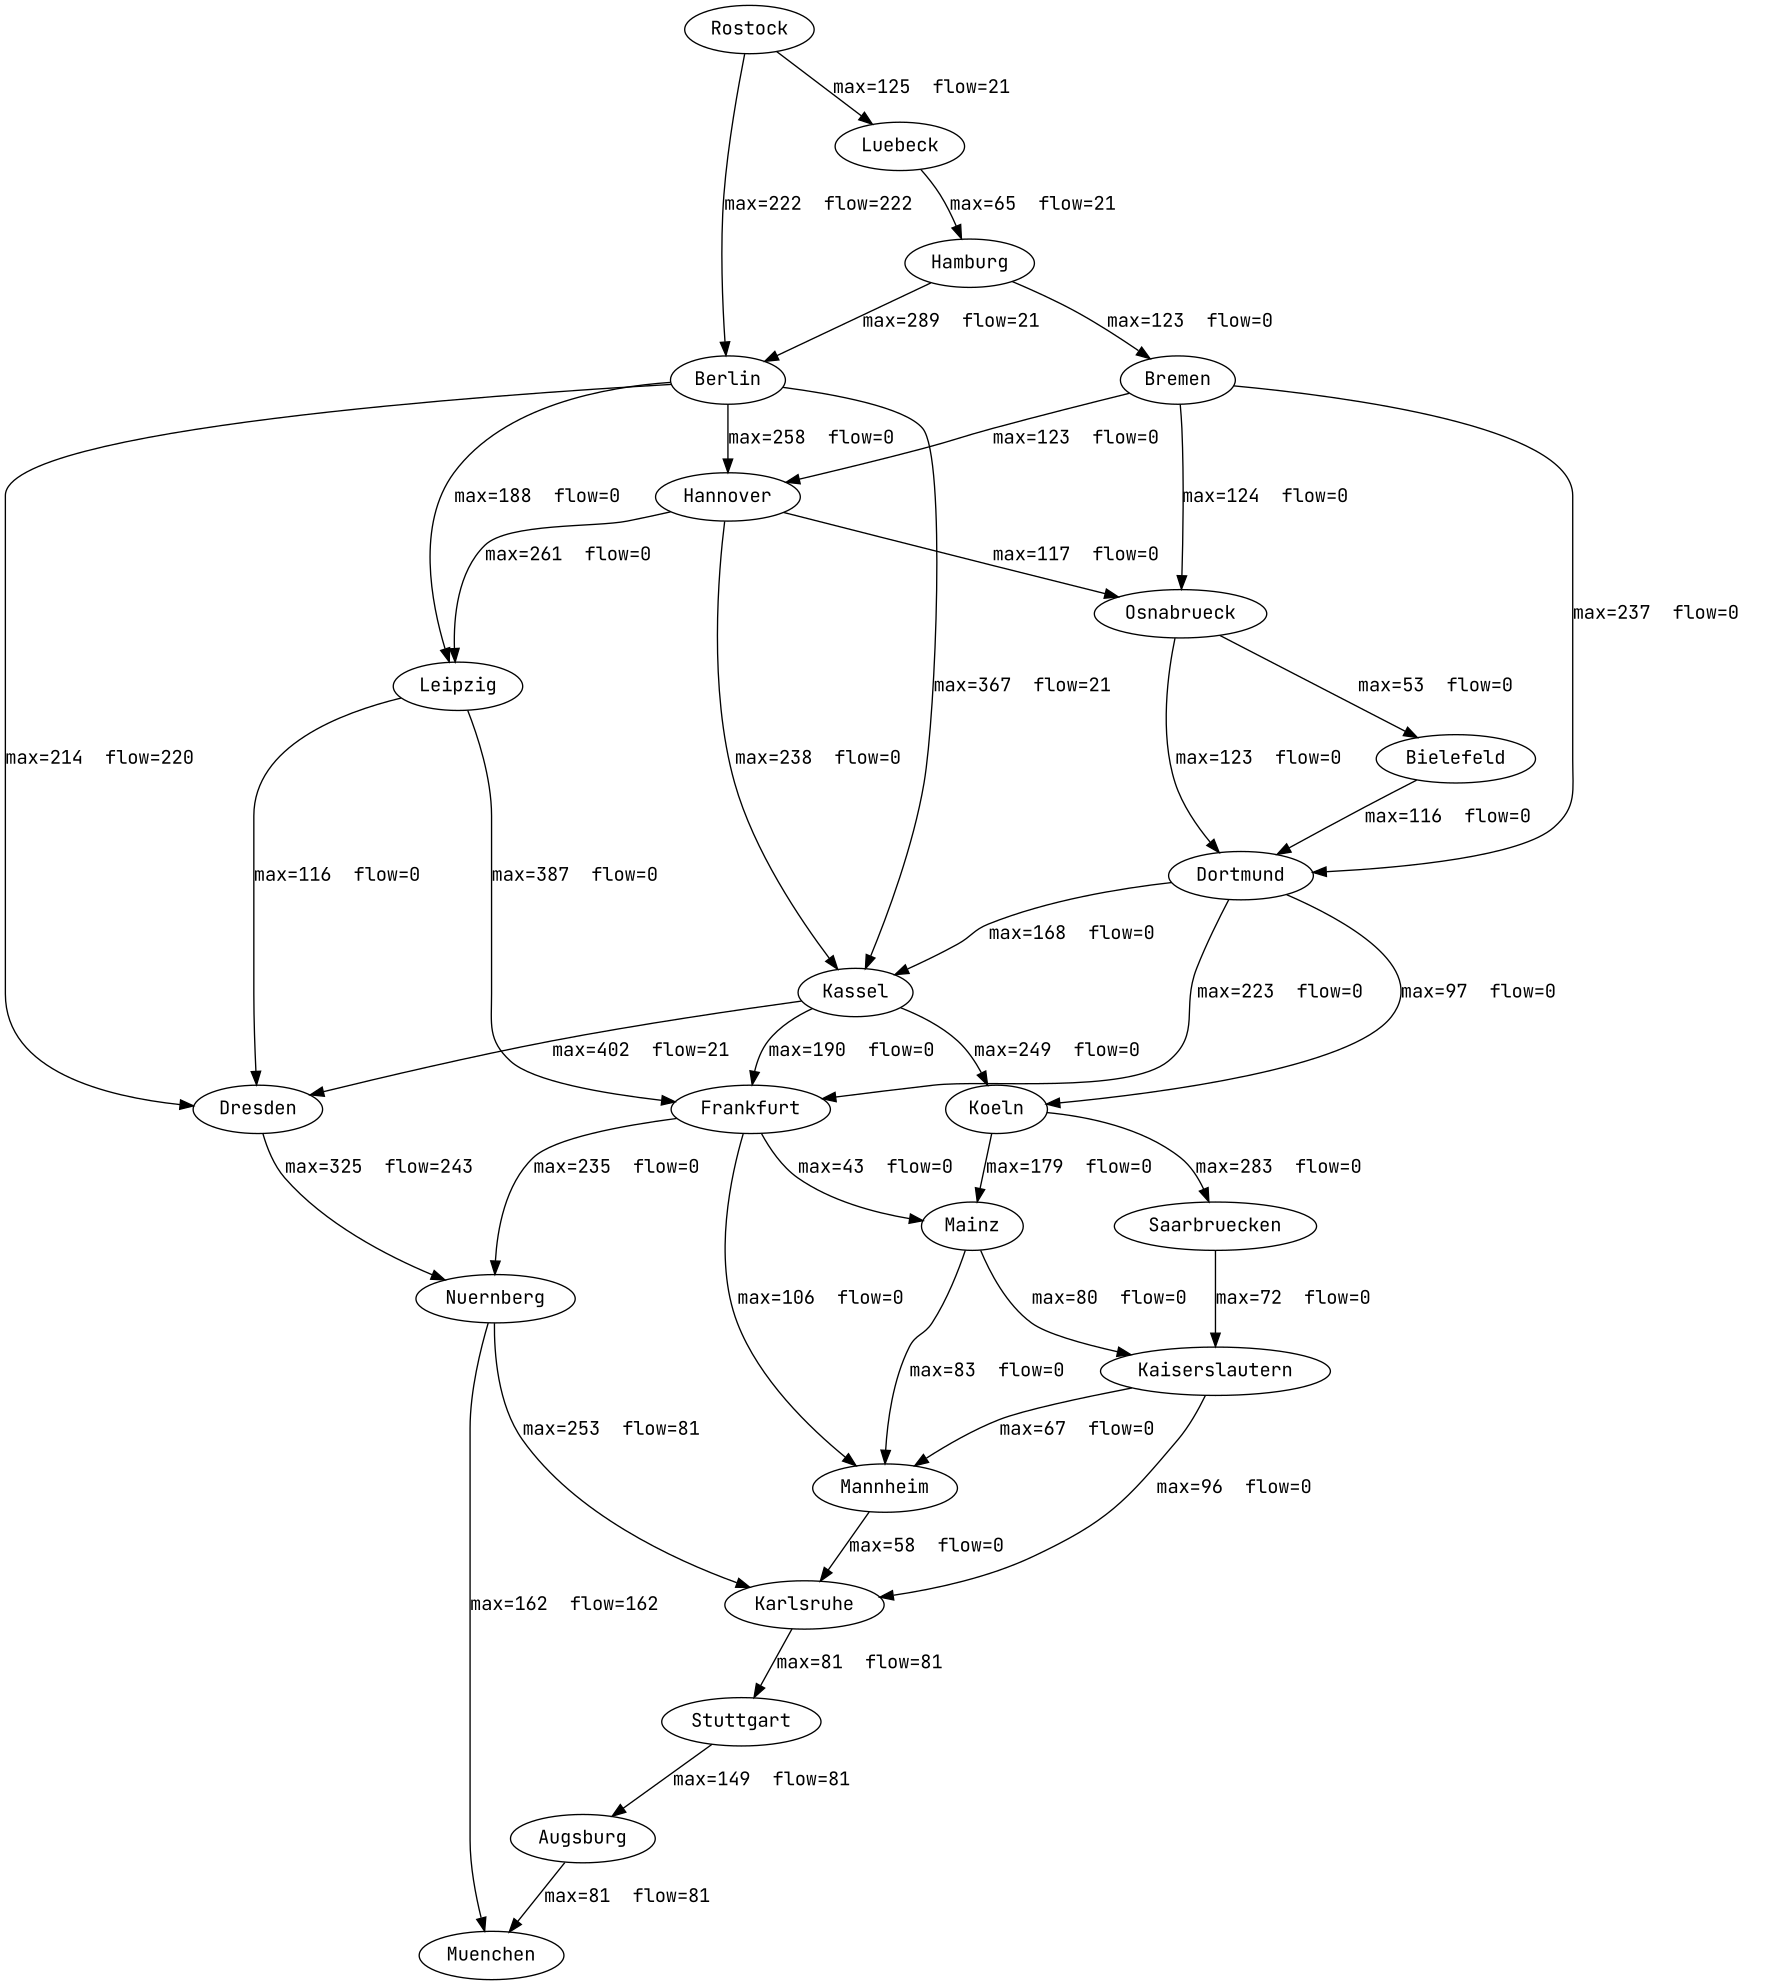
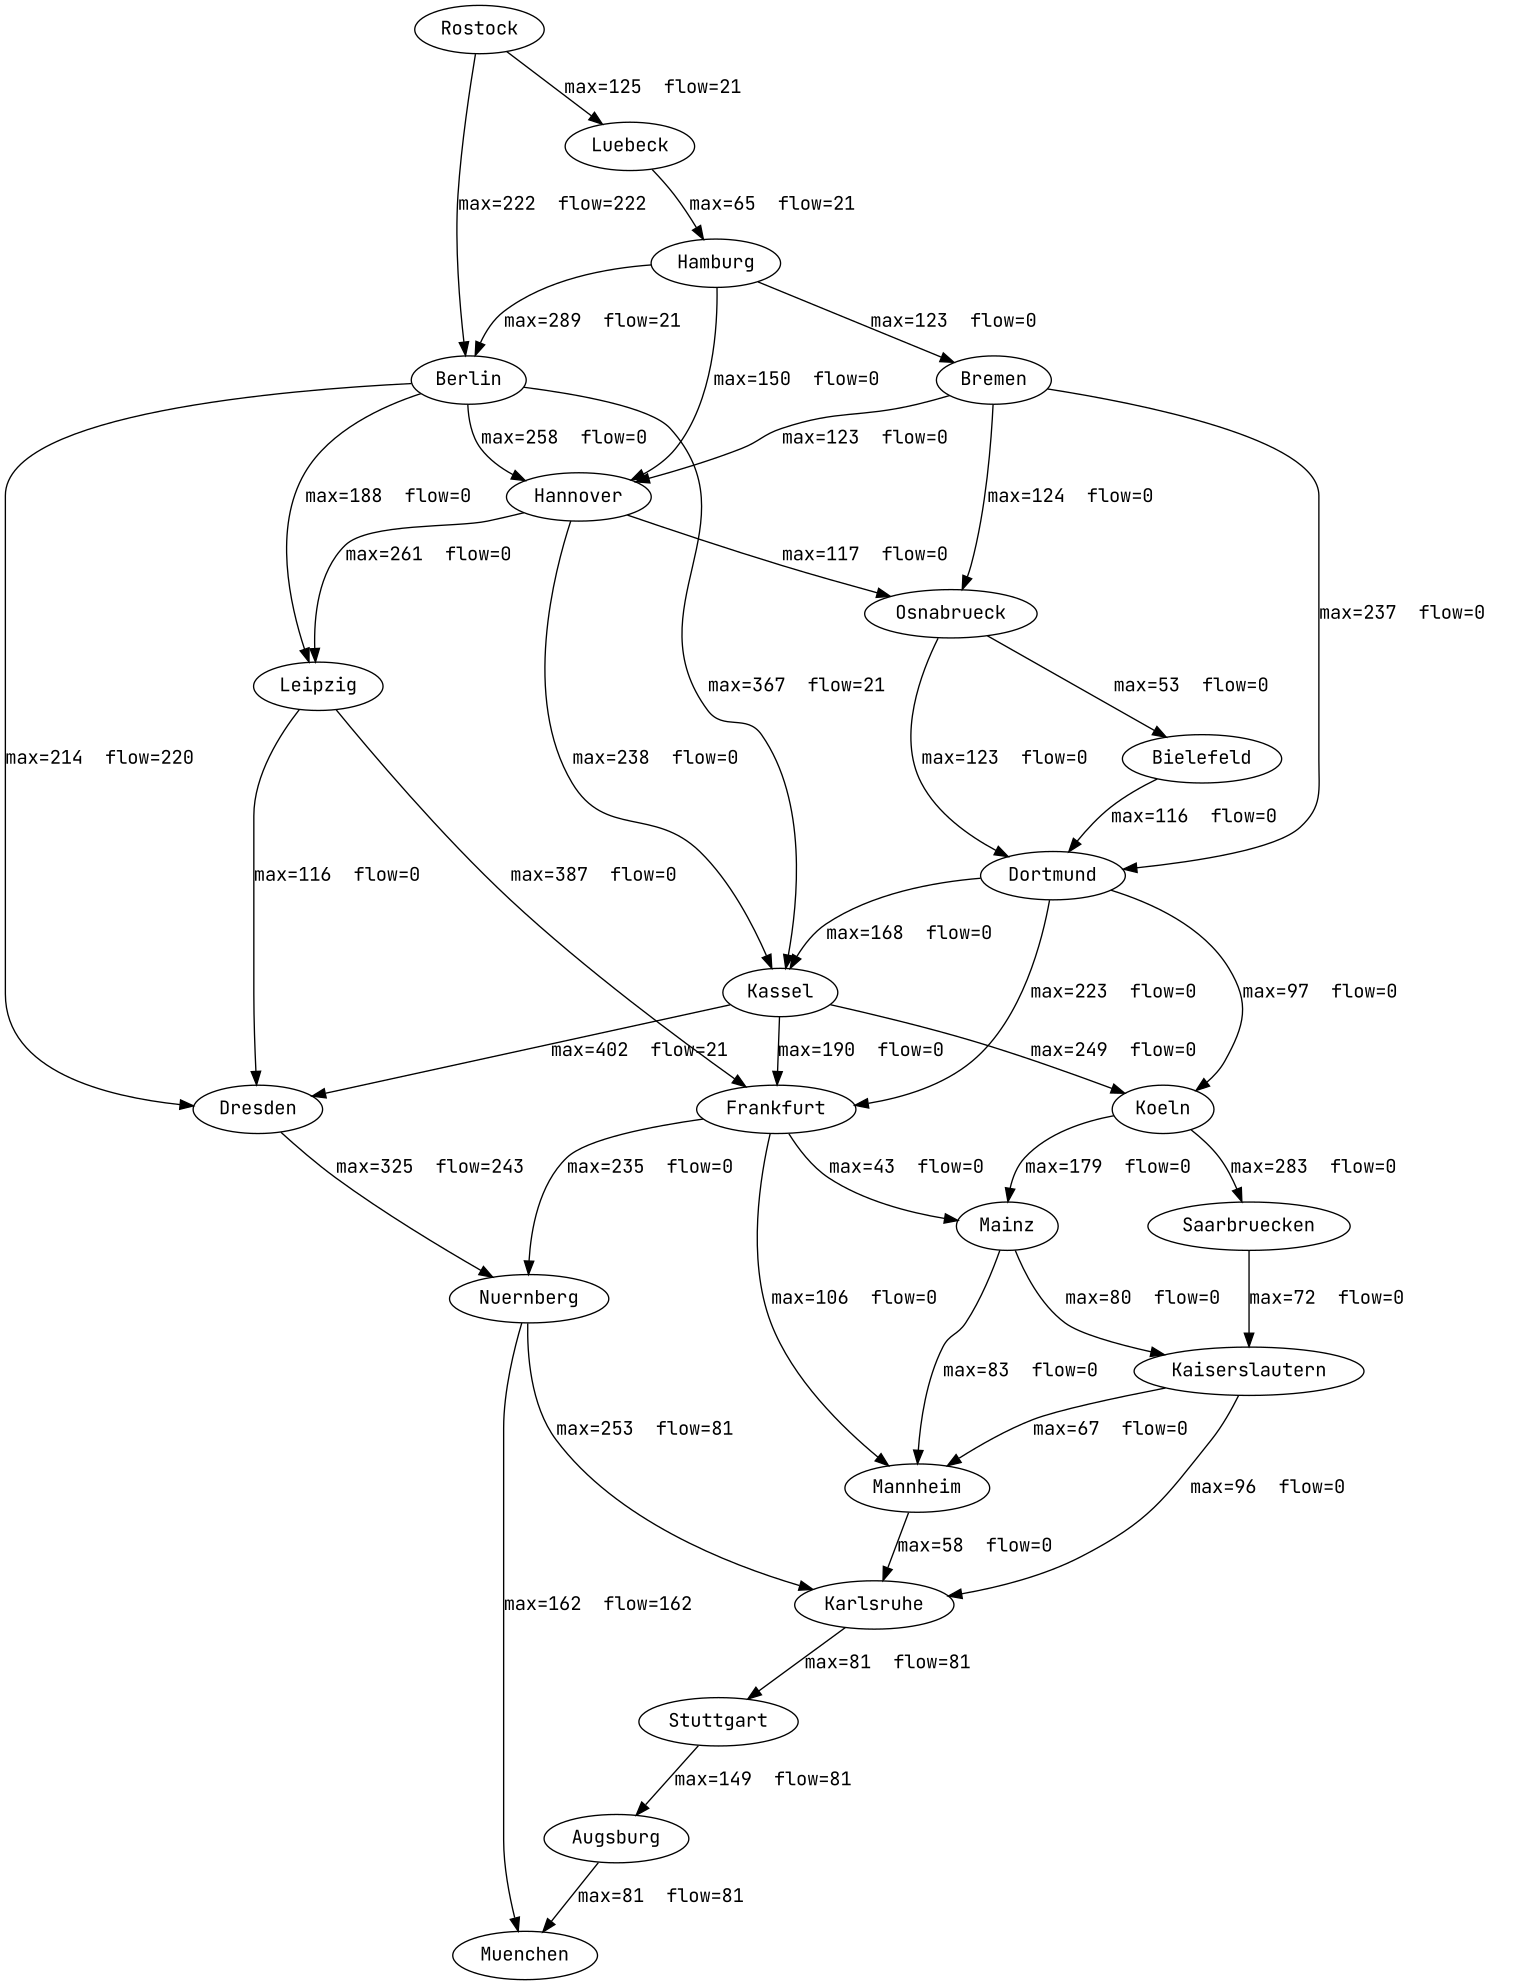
edge "Hamburg" -> "Hannover": added, label "max=150  flow=0"
